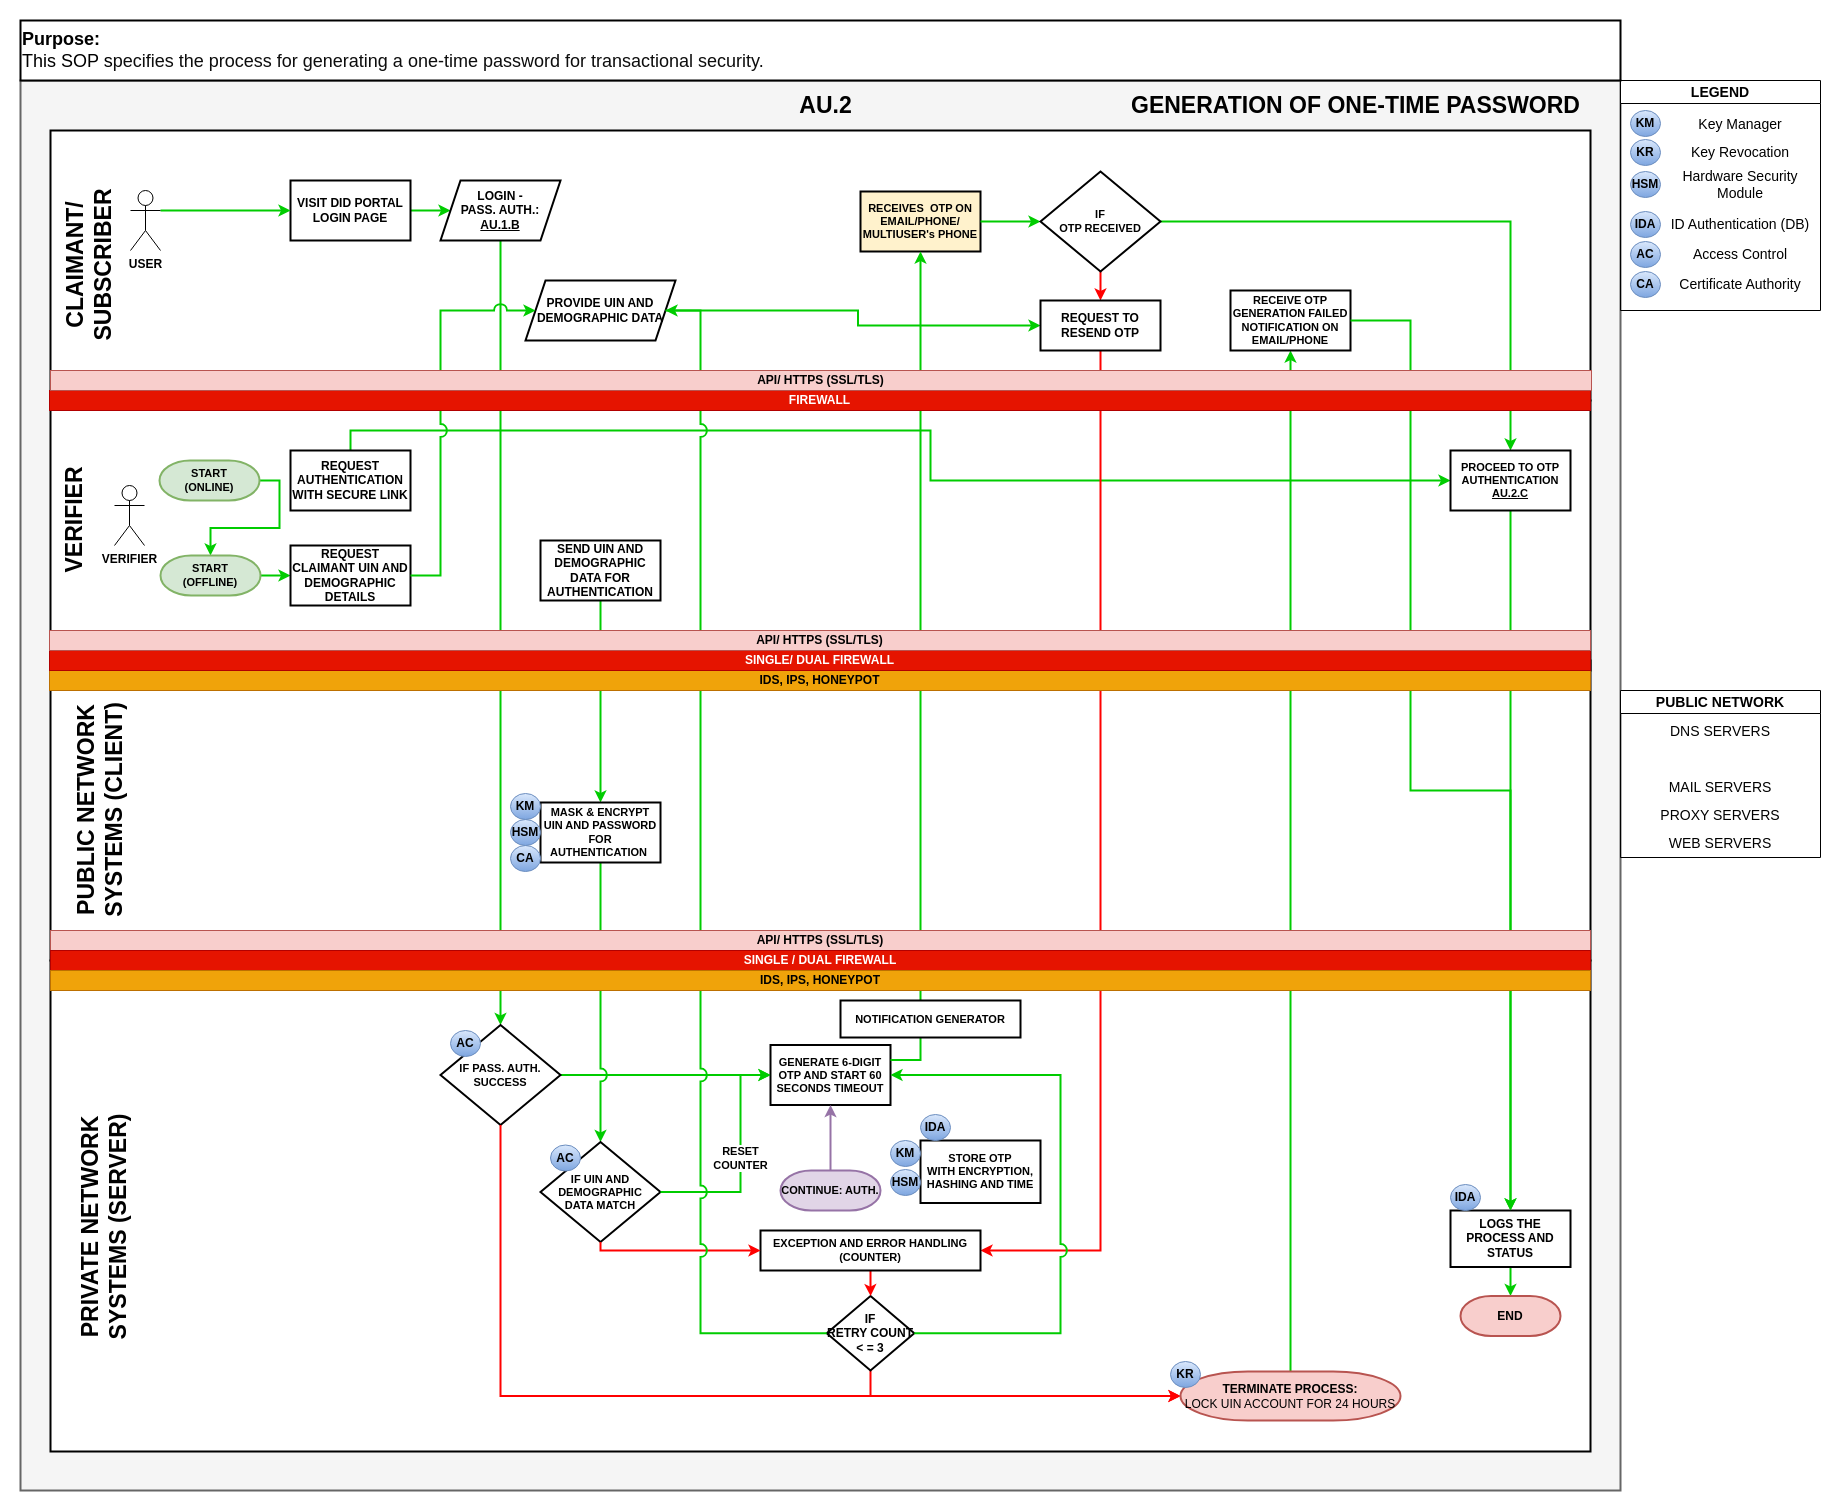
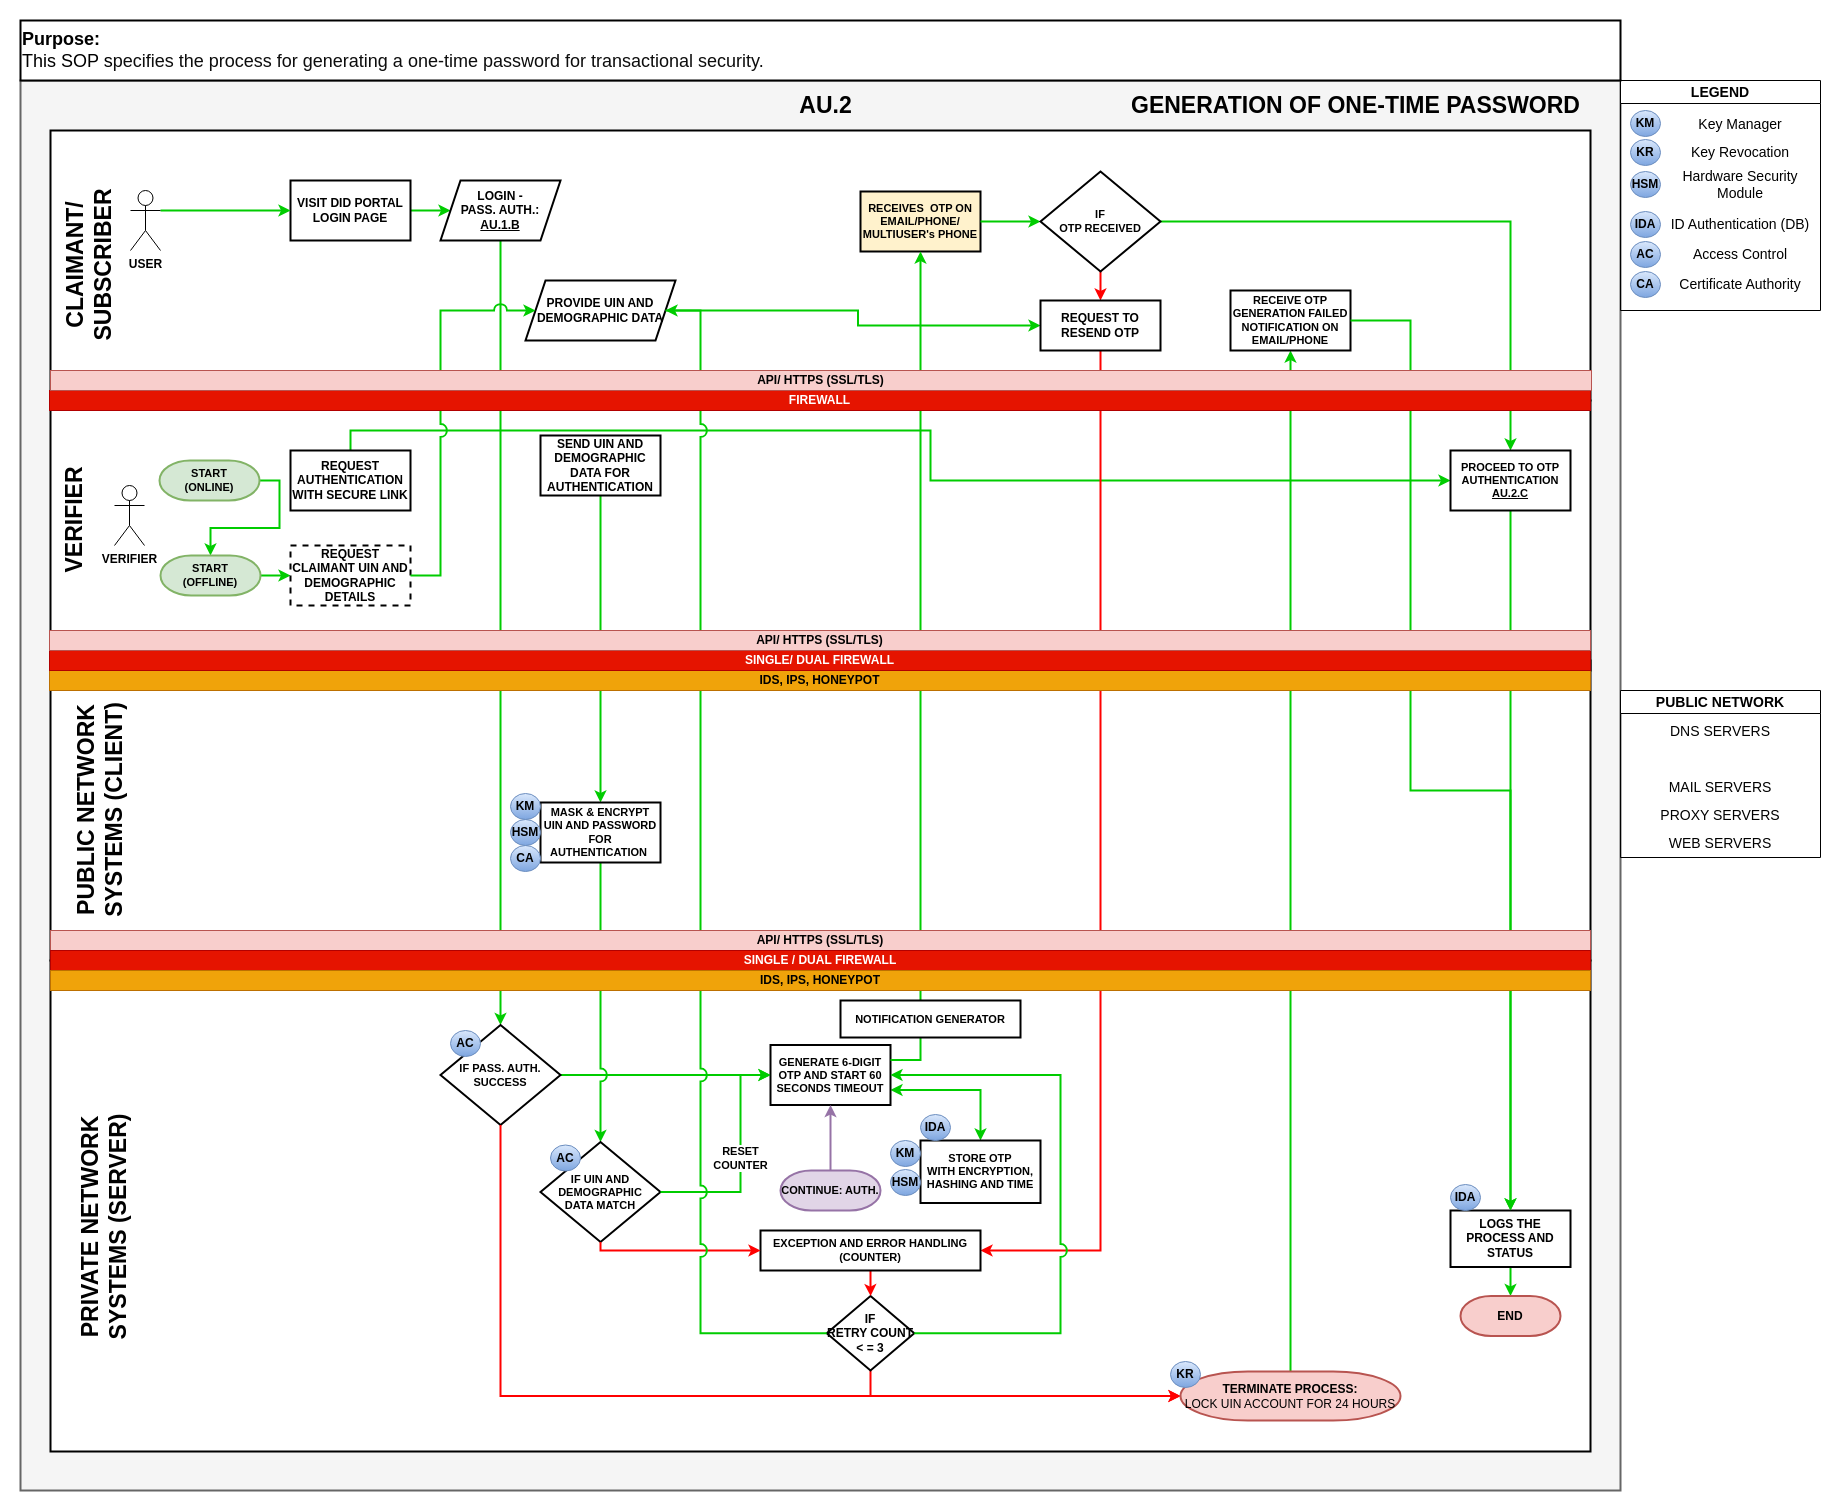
node "SEND UIN AND DEMOGRAPHIC DATA FOR AUTHENTICATION": moved (601, 571) -> (601, 466)
node "REQUEST CLAIMANT UIN AND DEMOGRAPHIC DETAILS": style solid -> dashed
edge "GENERATE 6-DIGIT OTP AND START 60 SECONDS TIMEOUT" -- "STORE OTP WITH ENCRYPTION, HASHING AND TIME": added
